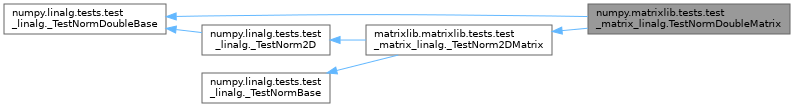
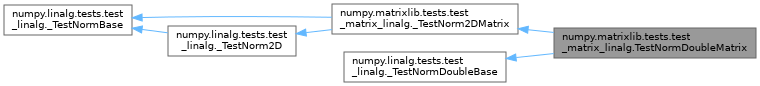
edge "numpy.linalg.tests.test _linalg._TestNorm2D" -> "numpy.linalg.tests.test _linalg._TestNormDoubleBase": now "numpy.linalg.tests.test _linalg._TestNorm2D" -> "numpy.linalg.tests.test _linalg._TestNormBase"
node "matrixlib.matrixlib.tests.test _matrix_linalg._TestNorm2DMatrix": label "matrixlib.matrixlib.tests.test _matrix_linalg._TestNorm2DMatrix" -> "numpy.matrixlib.tests.test _matrix_linalg._TestNorm2DMatrix"
